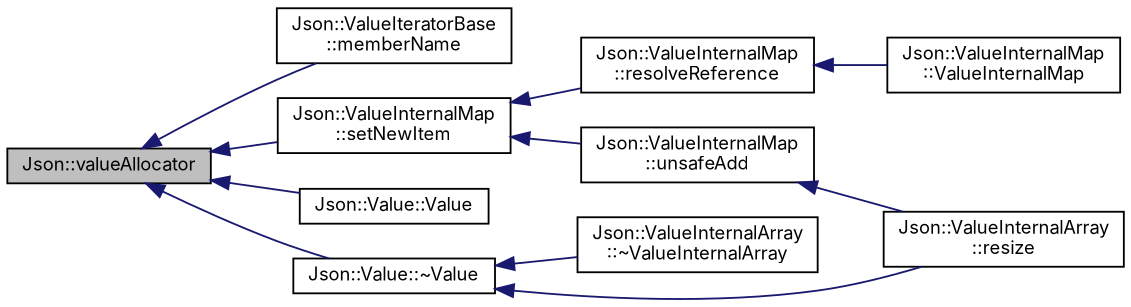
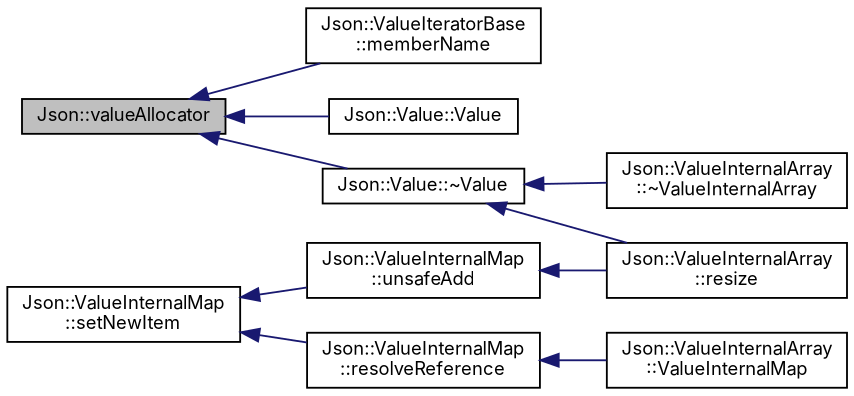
node "Json::ValueInternalMap ::ValueInternalMap": label "Json::ValueInternalMap ::ValueInternalMap" -> "Json::ValueInternalArray ::ValueInternalMap"
edge "Json::ValueInternalMap ::setNewItem" -> "Json::valueAllocator": removed
